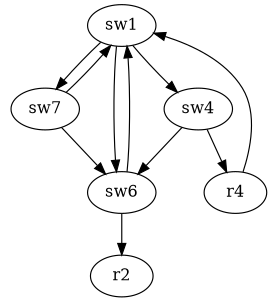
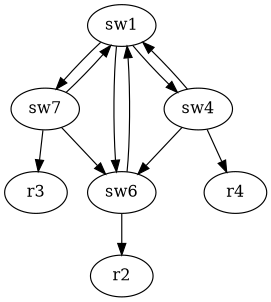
edge "r4" -> "sw1": now "sw4" -> "sw1"
node "r3": added
